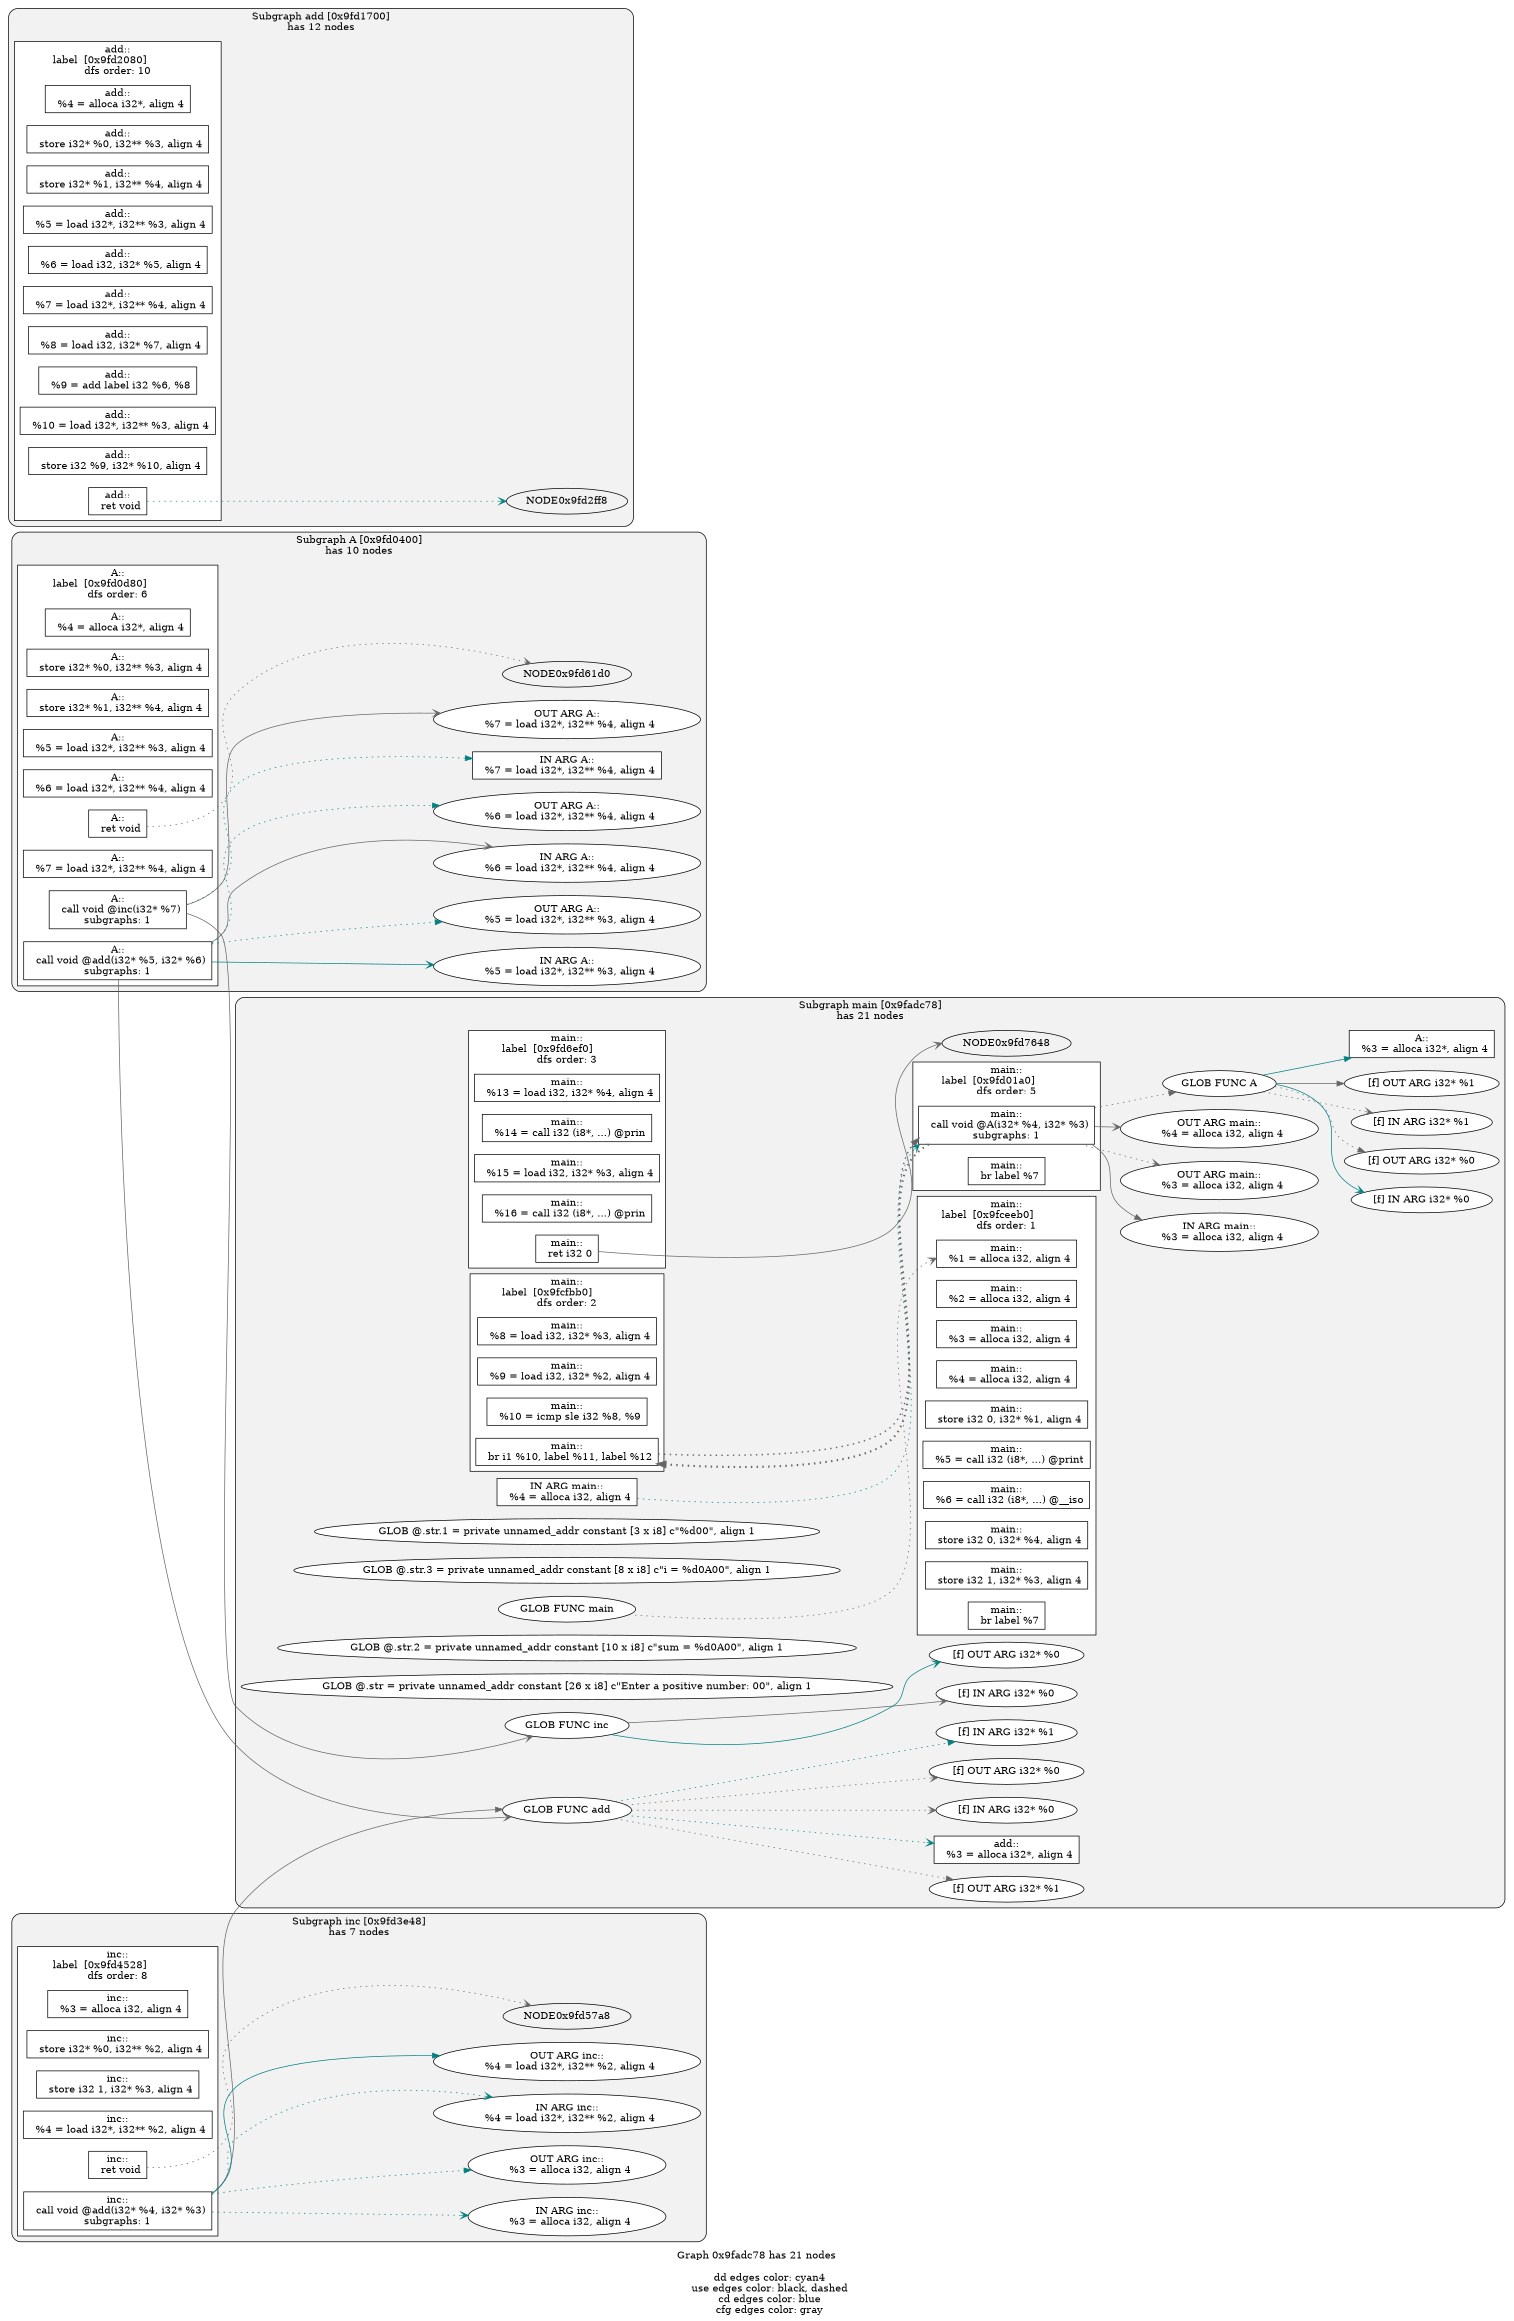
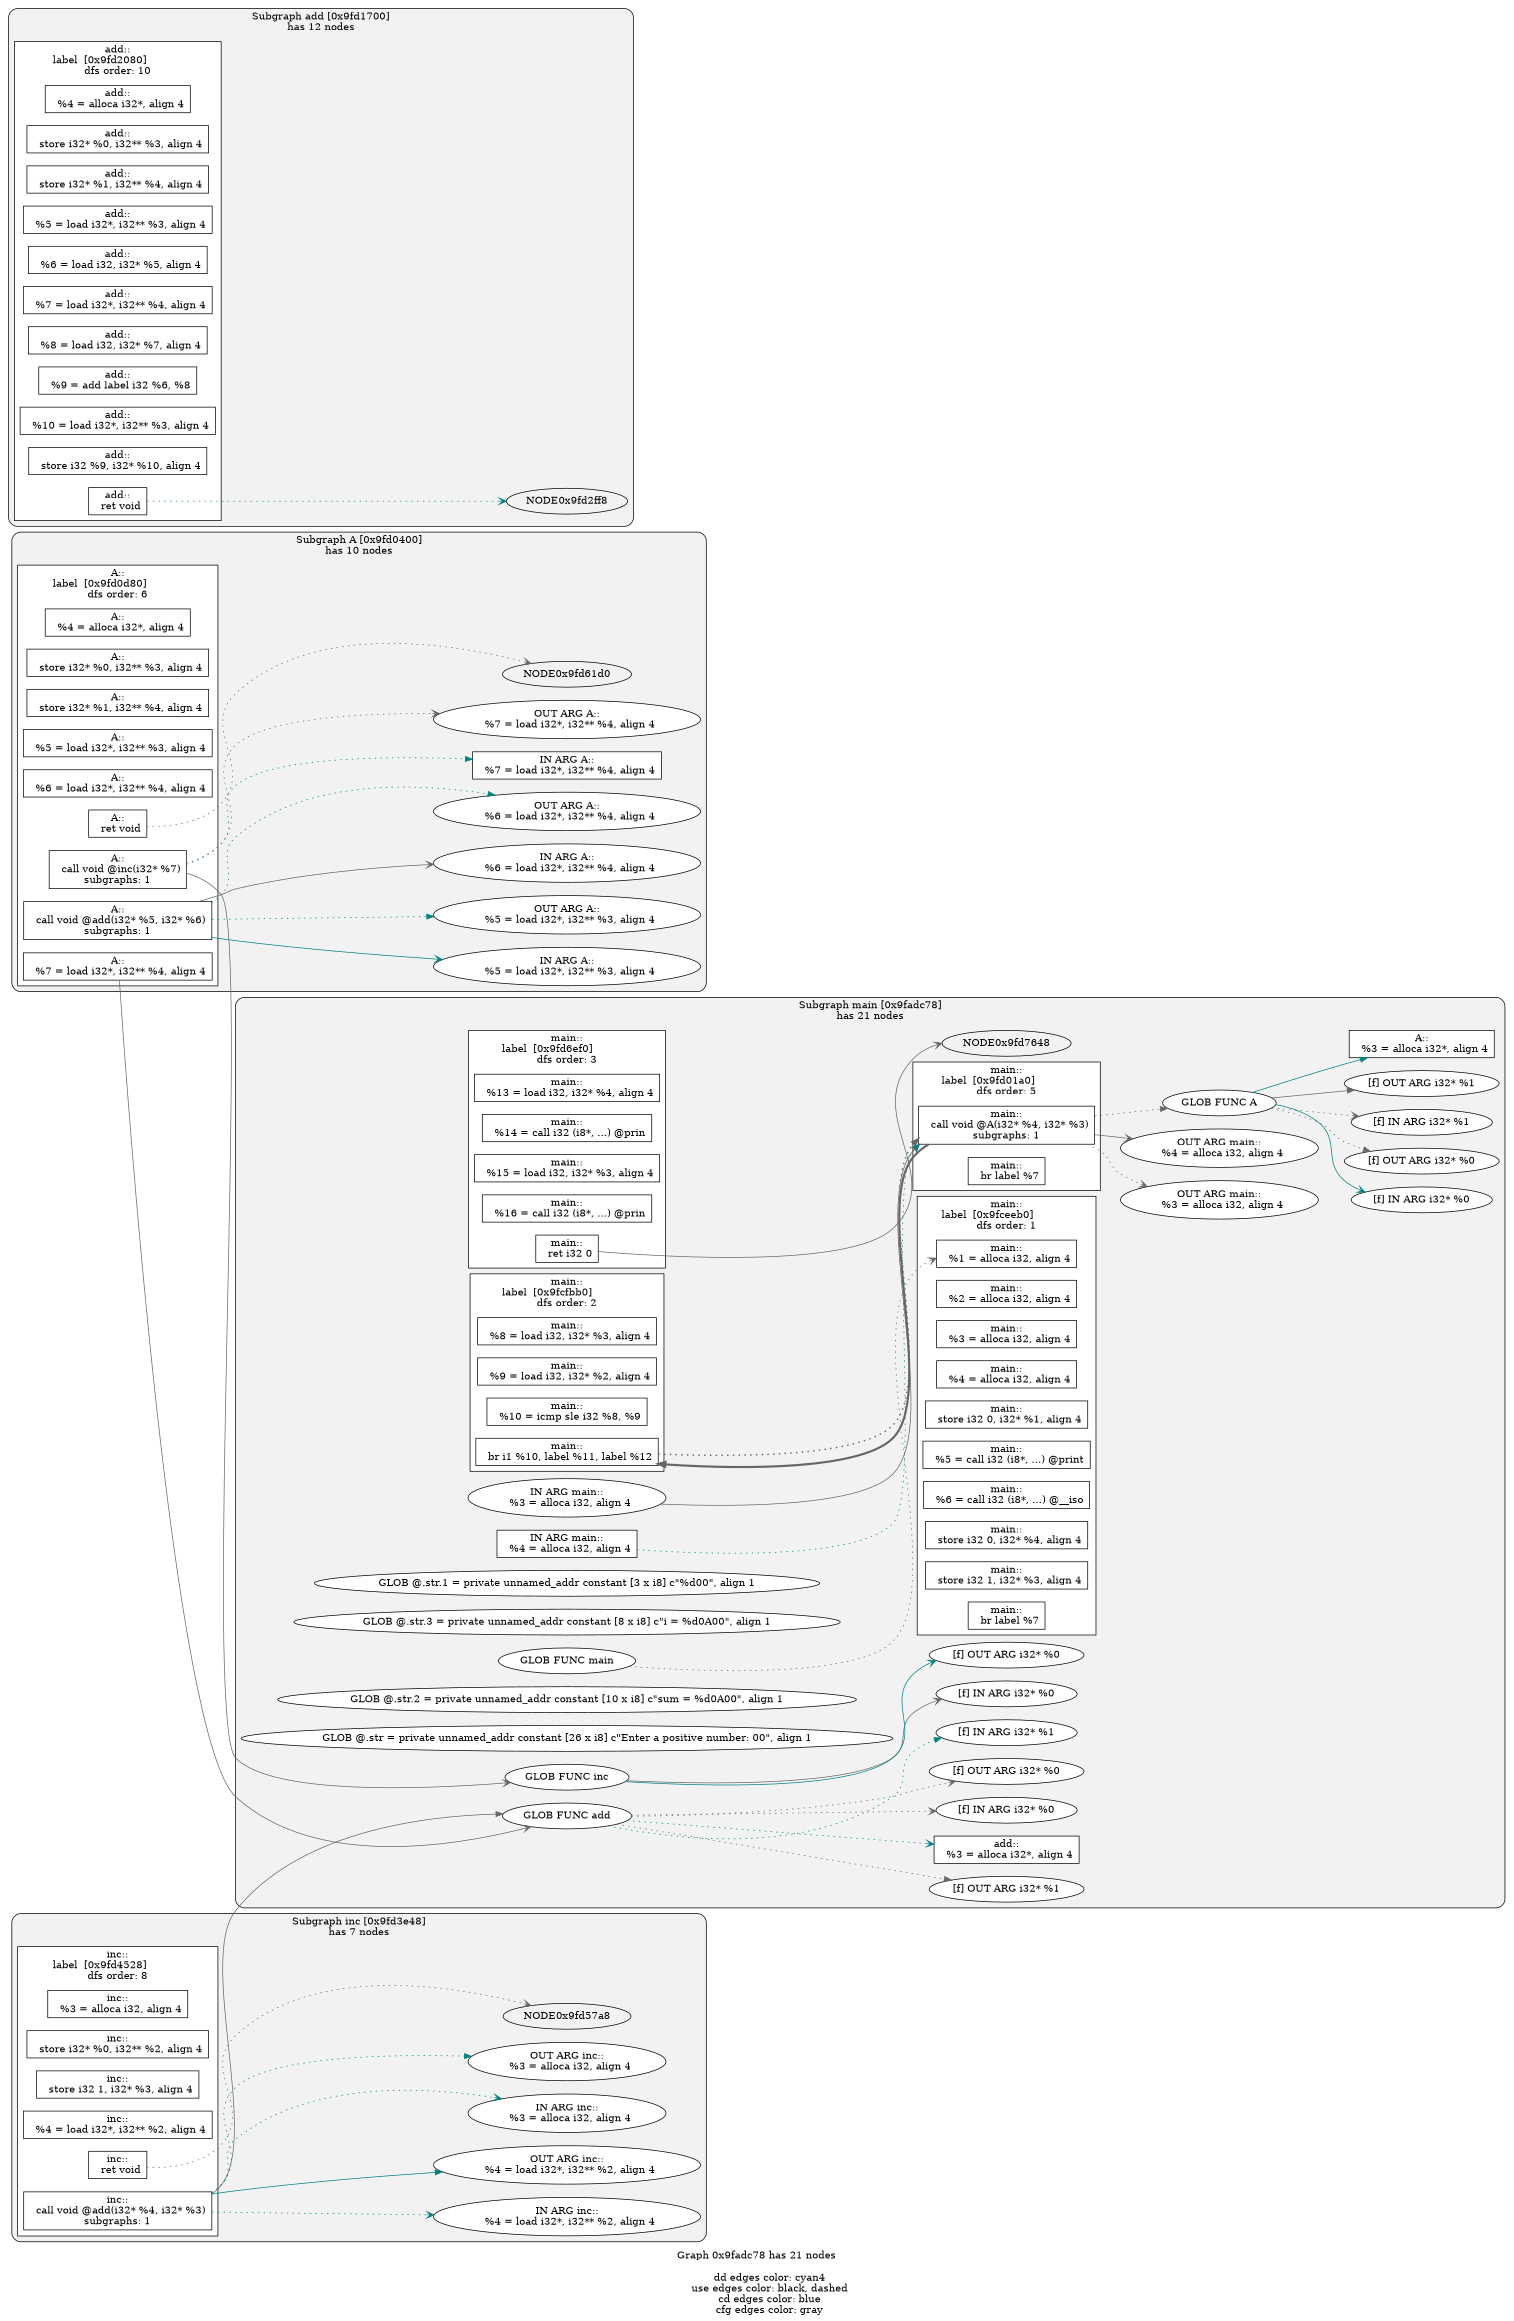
edge "A:: call void @inc(i32* %7) subgraphs: 1" -> "OUT ARG A:: %7 = load i32*, i32** %4, align 4": style solid -> dotted
edge "main:: call void @A(i32* %4, i32* %3) subgraphs: 1" -> "IN ARG main:: %3 = alloca i32, align 4": reversed
edge "main:: call void @A(i32* %4, i32* %3) subgraphs: 1" -> "main:: br i1 %10, label %11, label %12": style dotted -> solid
edge "A:: call void @add(i32* %5, i32* %6) subgraphs: 1" -> "GLOB FUNC add": now "A:: %7 = load i32*, i32** %4, align 4" -> "GLOB FUNC add"
